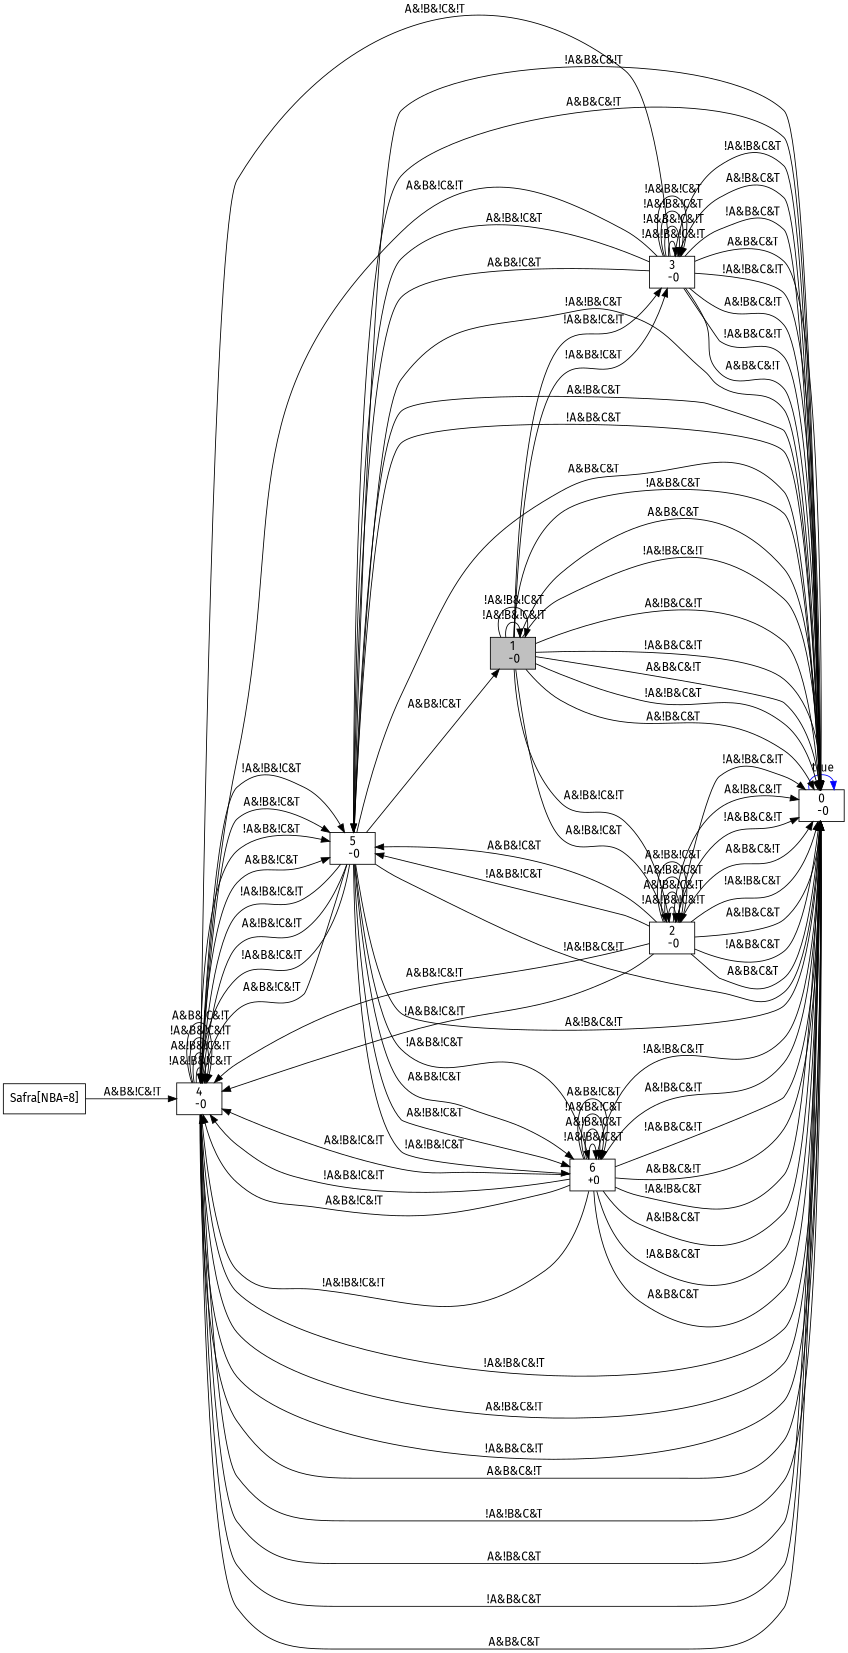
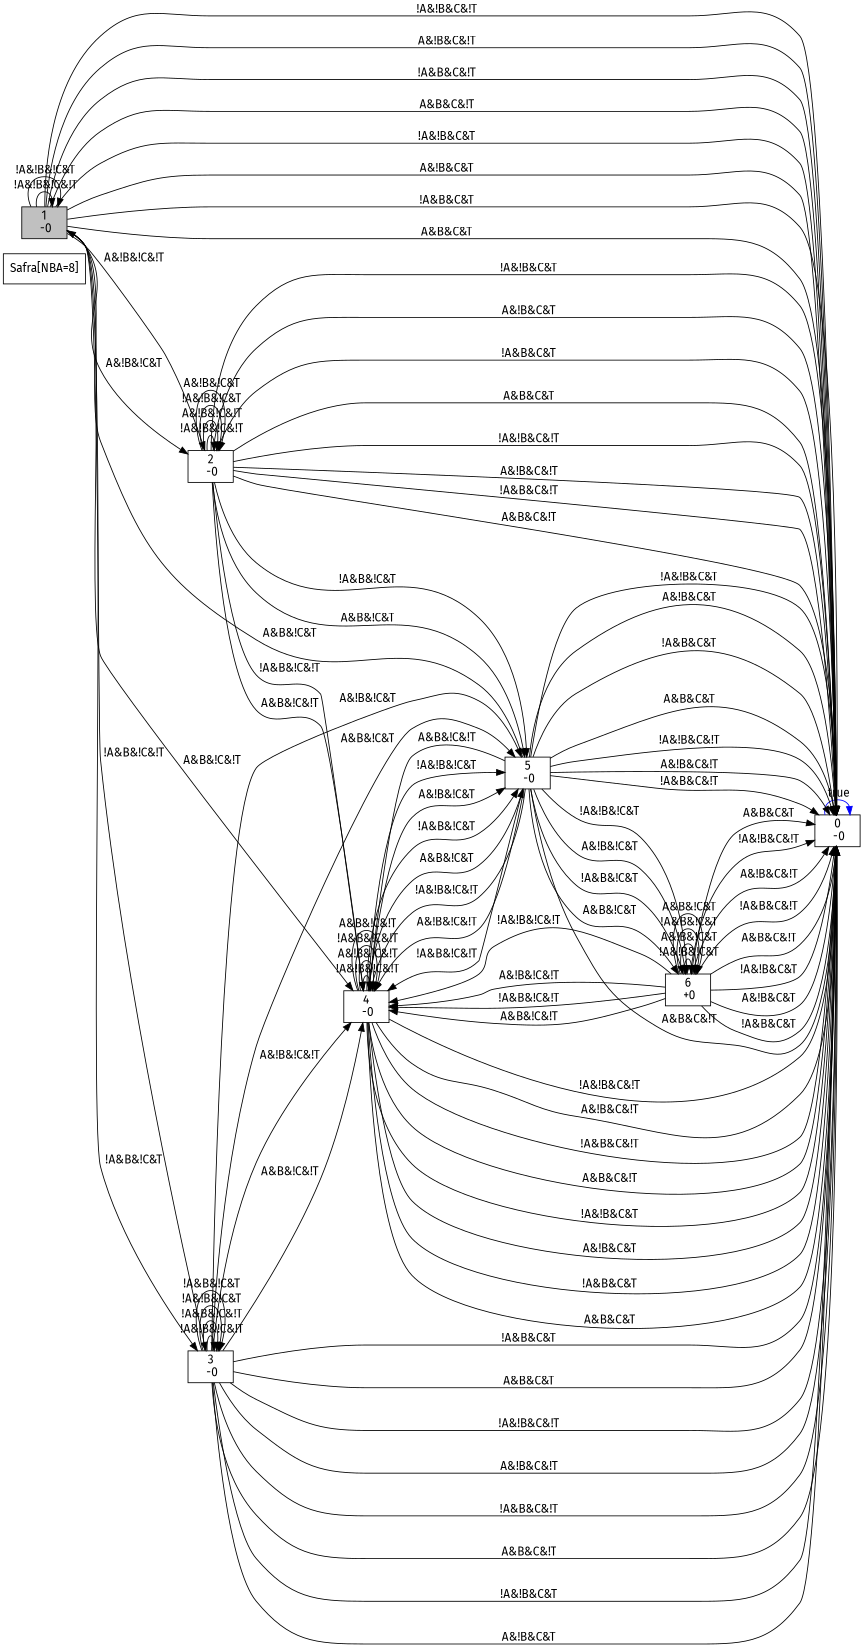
edge "Safra[NBA=8]" -> "4 -0": now "1 -0" -> "4 -0"
